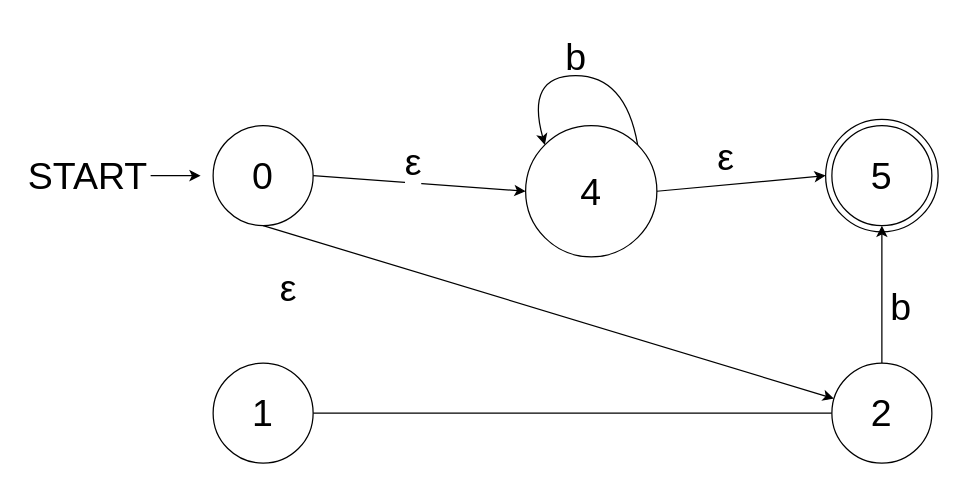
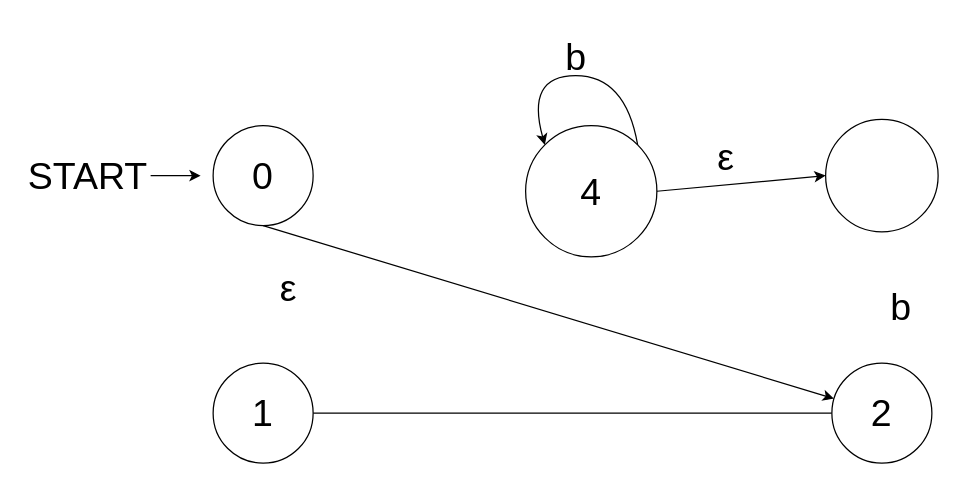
node "5": removed
edge "0" -> "4": removed, label "ε"
edge "2" -> "5": removed
